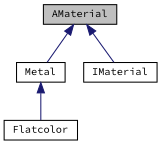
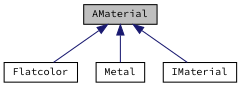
edge "Flatcolor" -> "Metal": now "Flatcolor" -> "AMaterial"
